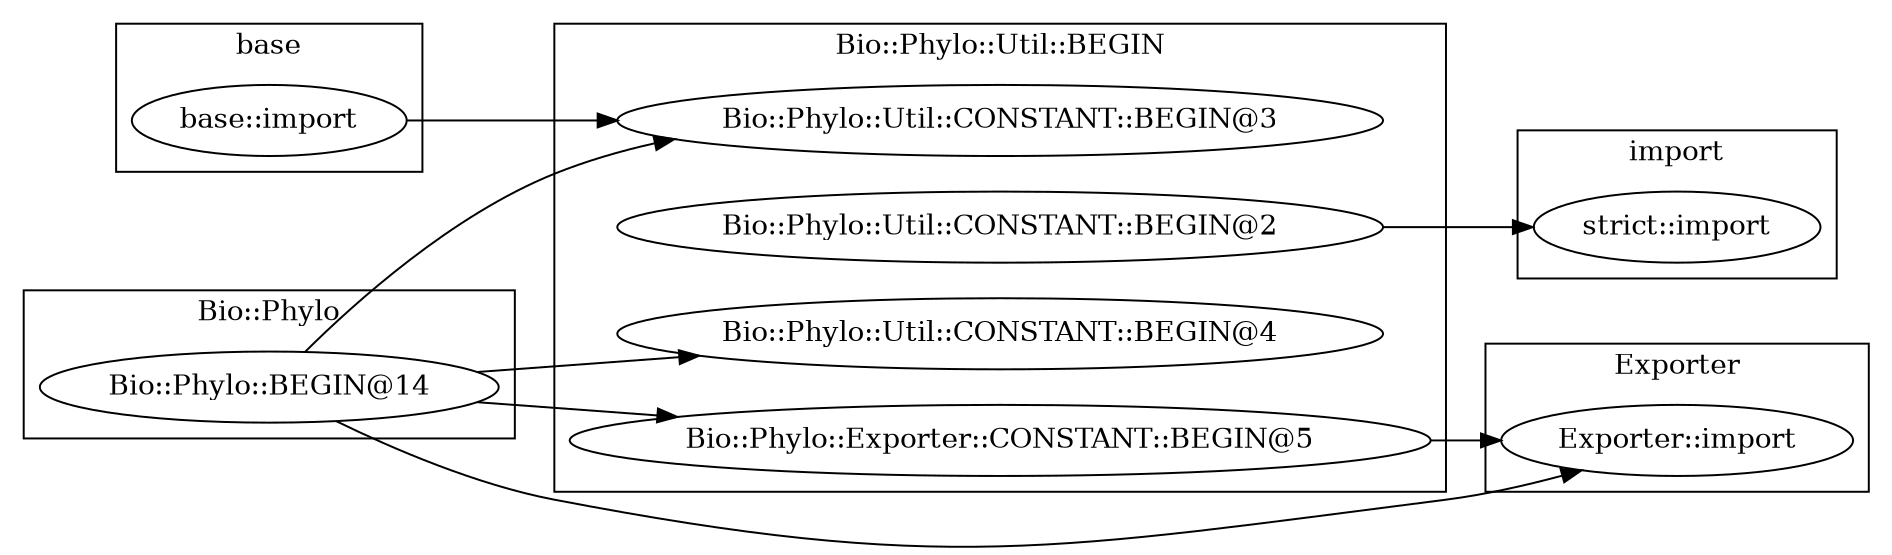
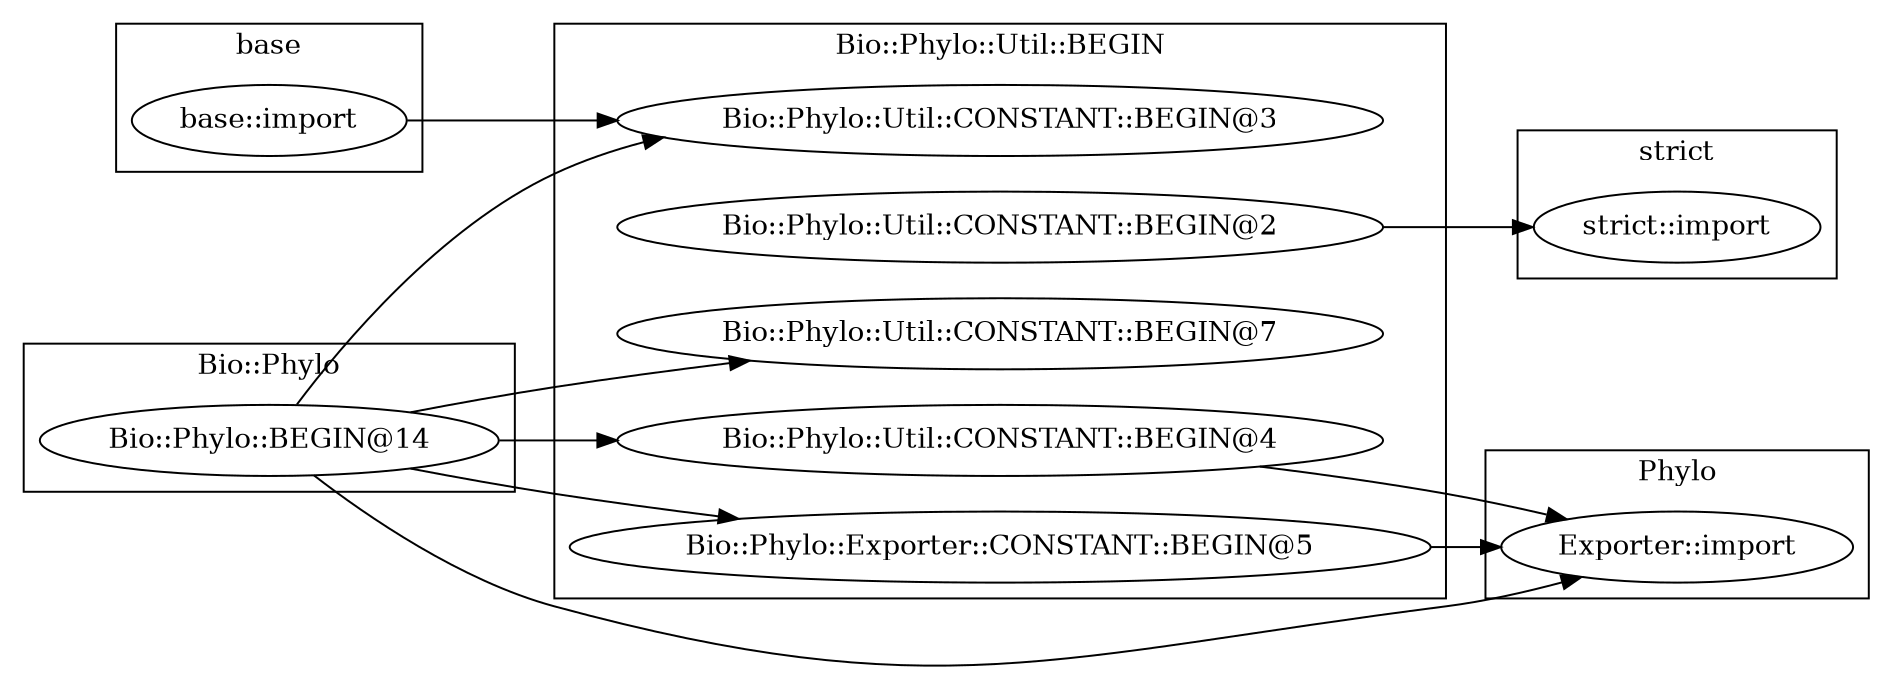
cluster "import": label "import" -> "strict"
node "Bio::Phylo::Util::CONSTANT::BEGIN@7": added
cluster "Exporter": label "Exporter" -> "Phylo"
edge "Bio::Phylo::Util::CONSTANT::BEGIN@4" -> "Exporter::import": added
